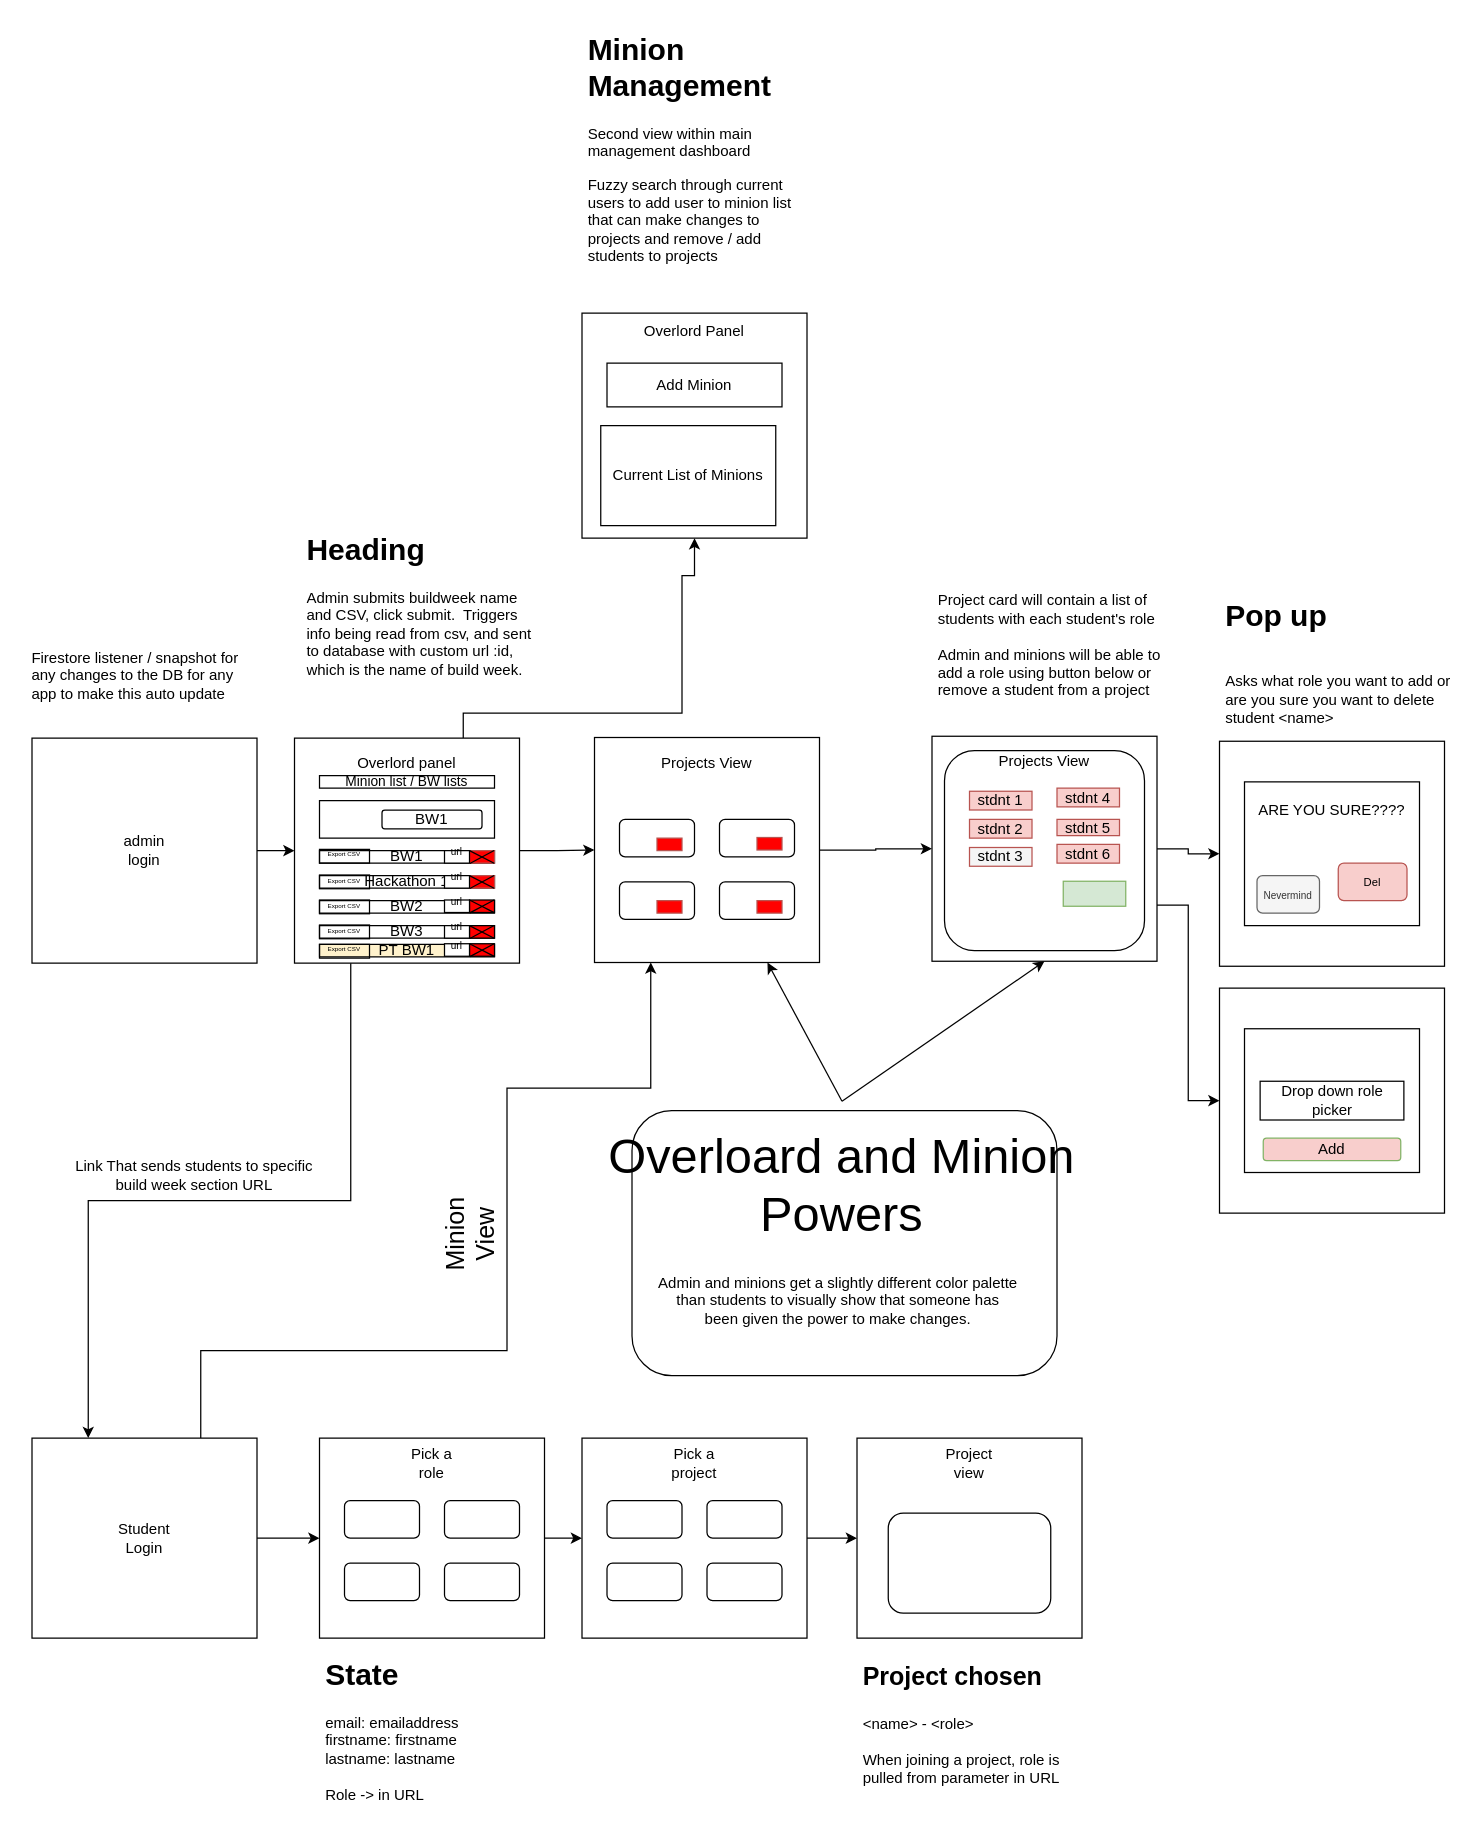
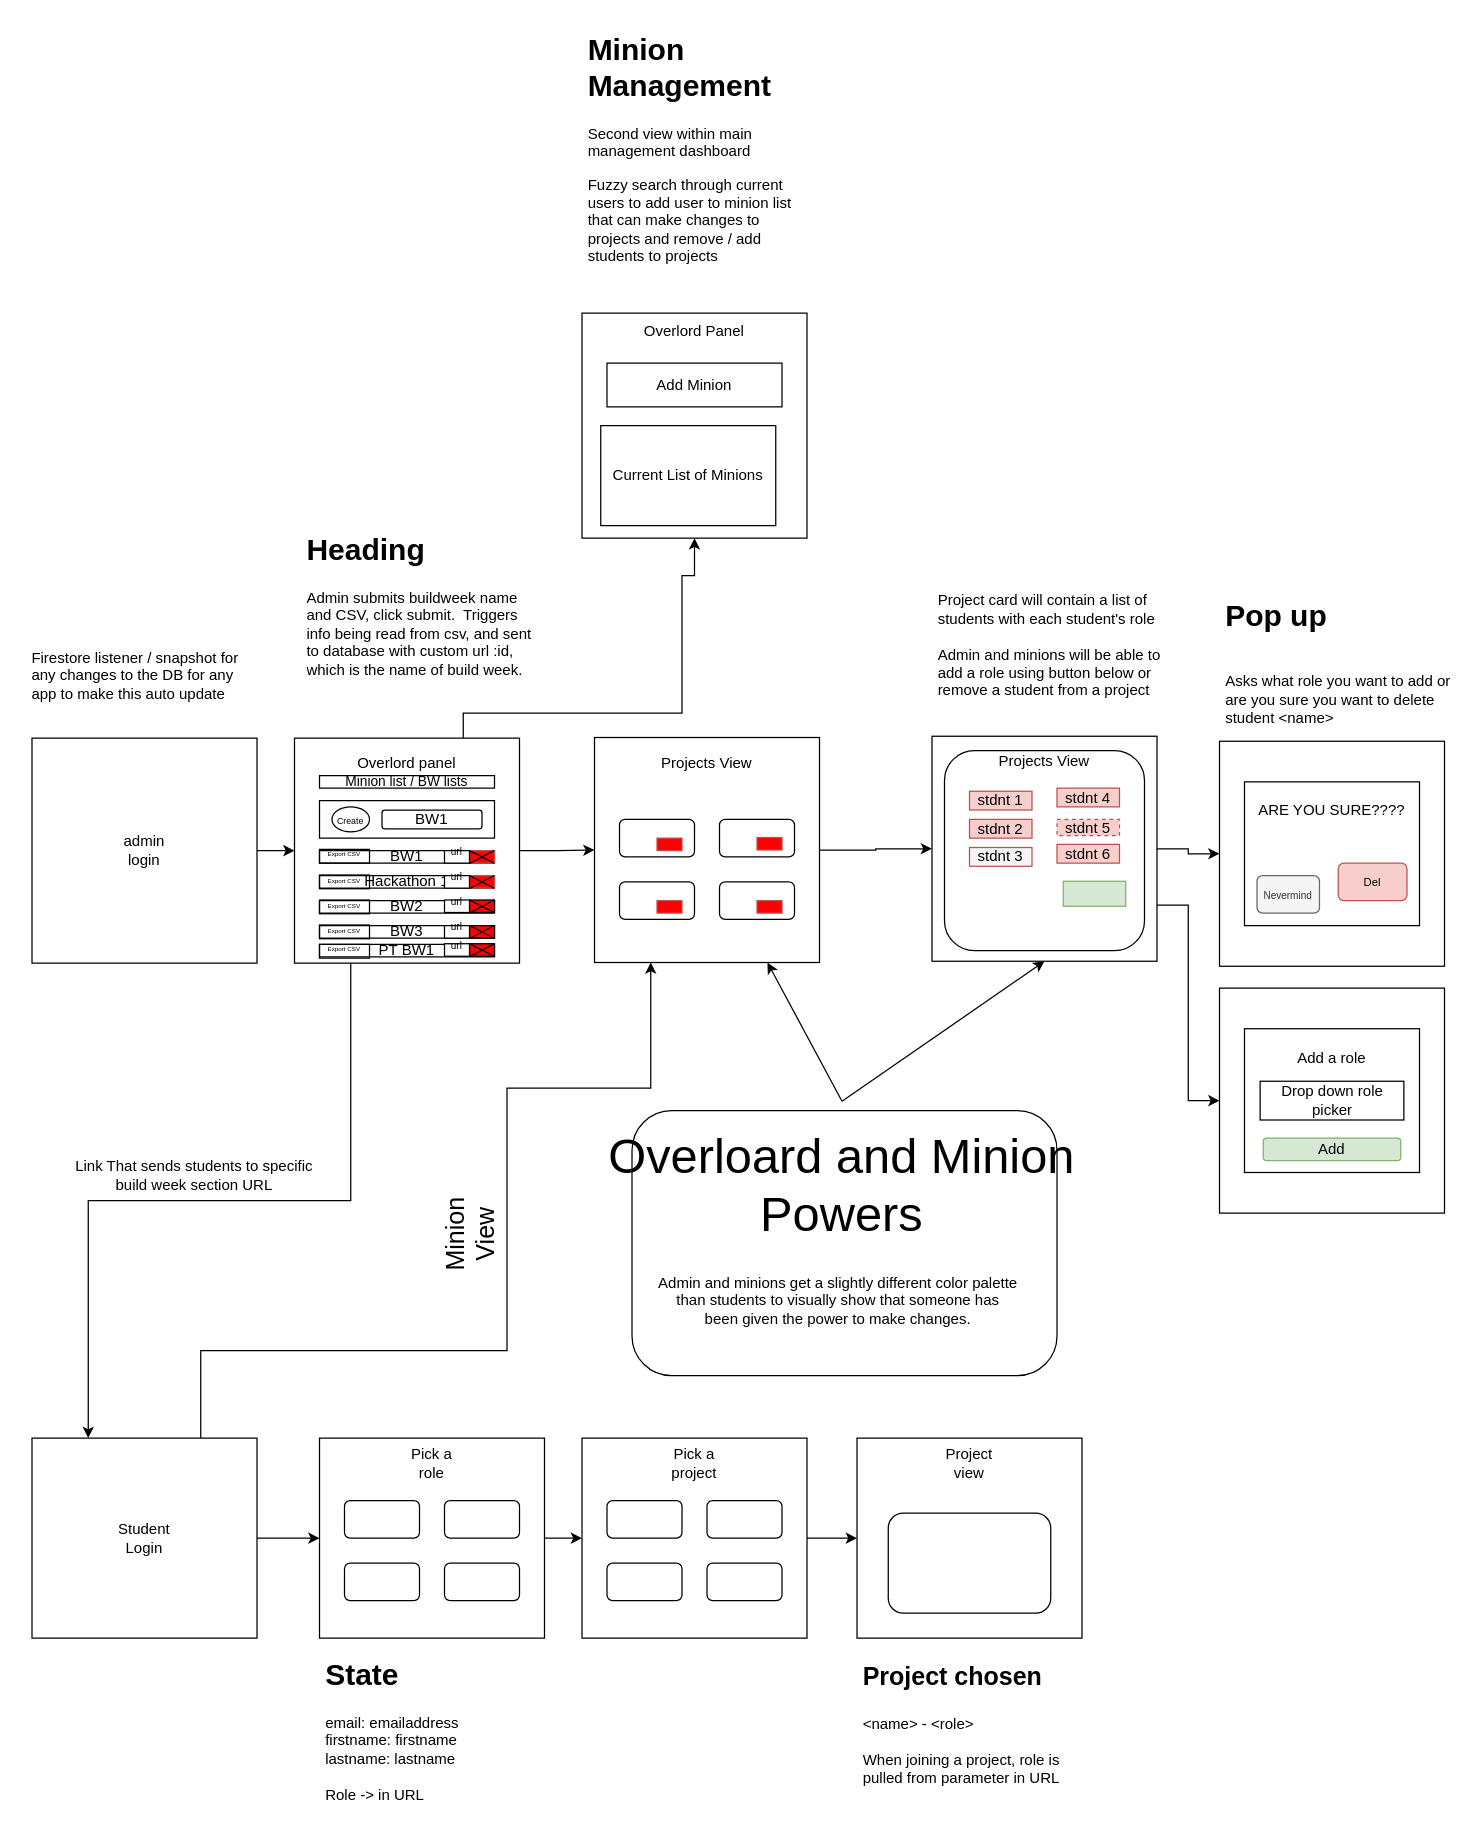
node "Create": added
node "stdnt 5": style solid -> dashed
node "PT BW1": fillcolor #fff2cc -> #ffffff
node "Add a role": added
node "Add": fillcolor #f8cecc -> #d5e8d4
